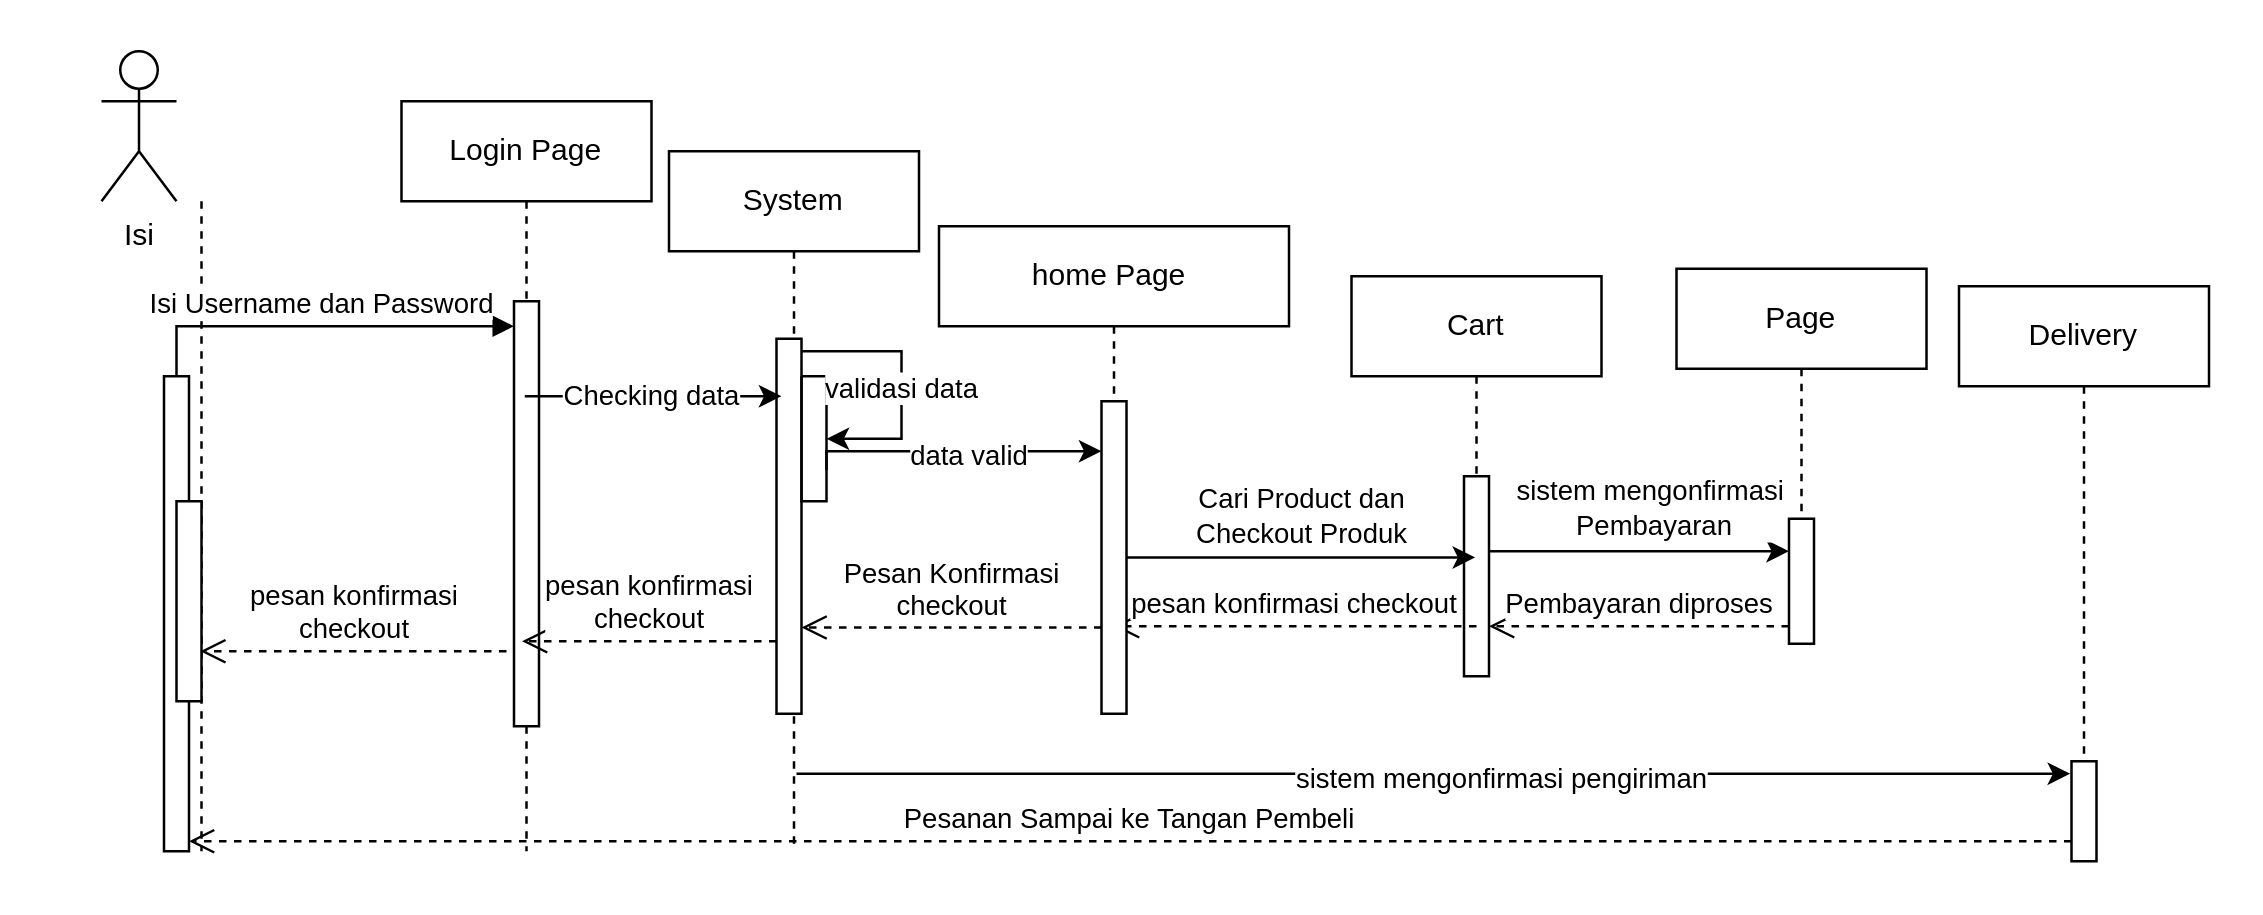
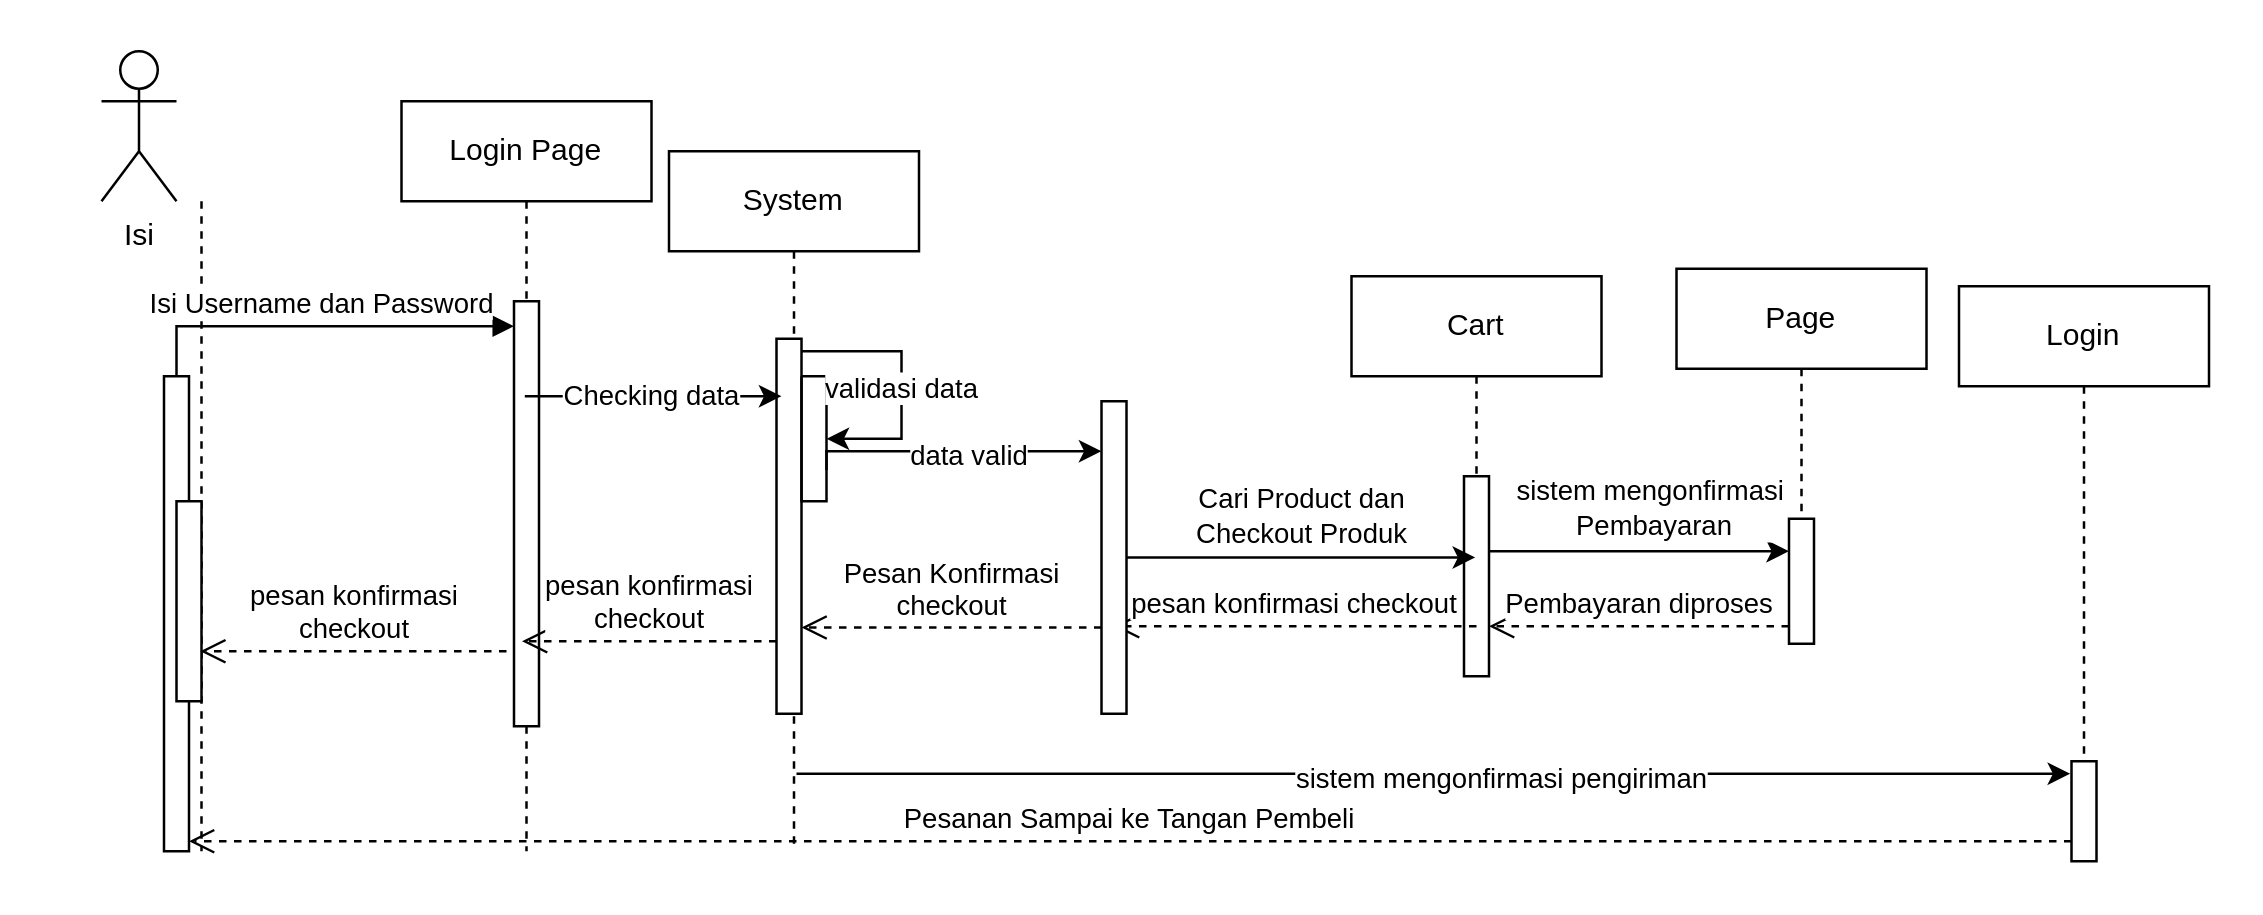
node "home Page": removed
node "Delivery": label "Delivery" -> "Login"
